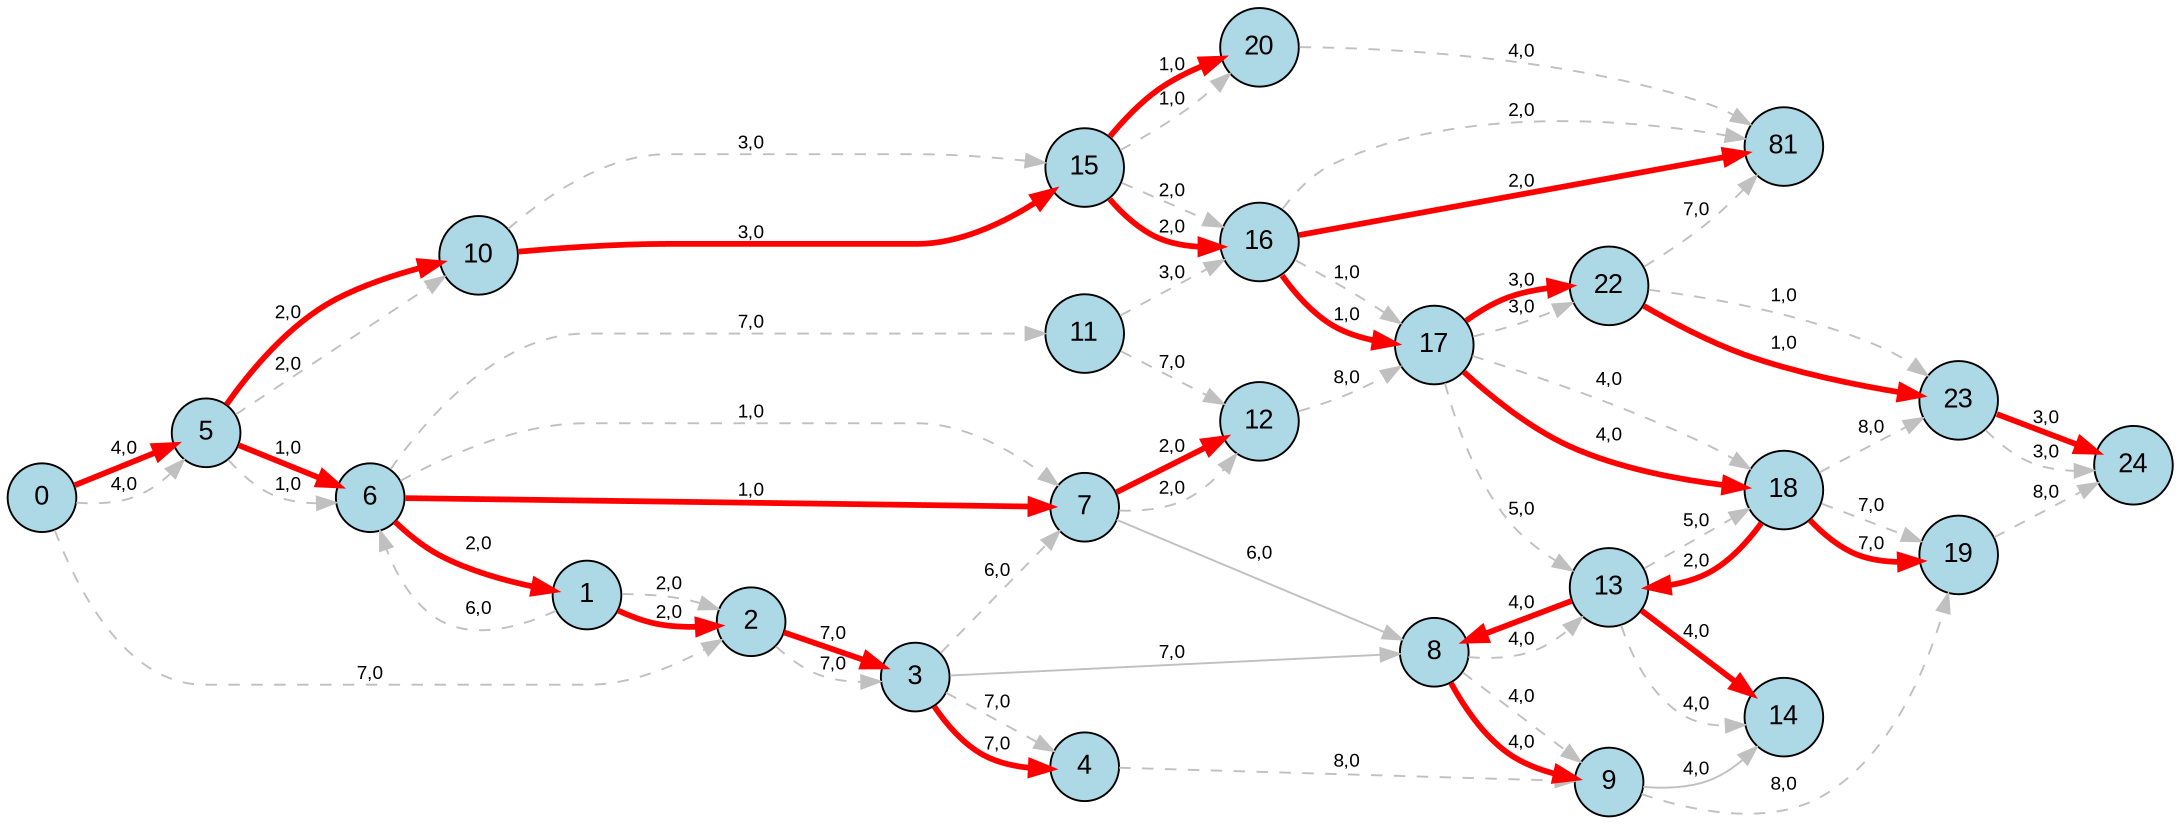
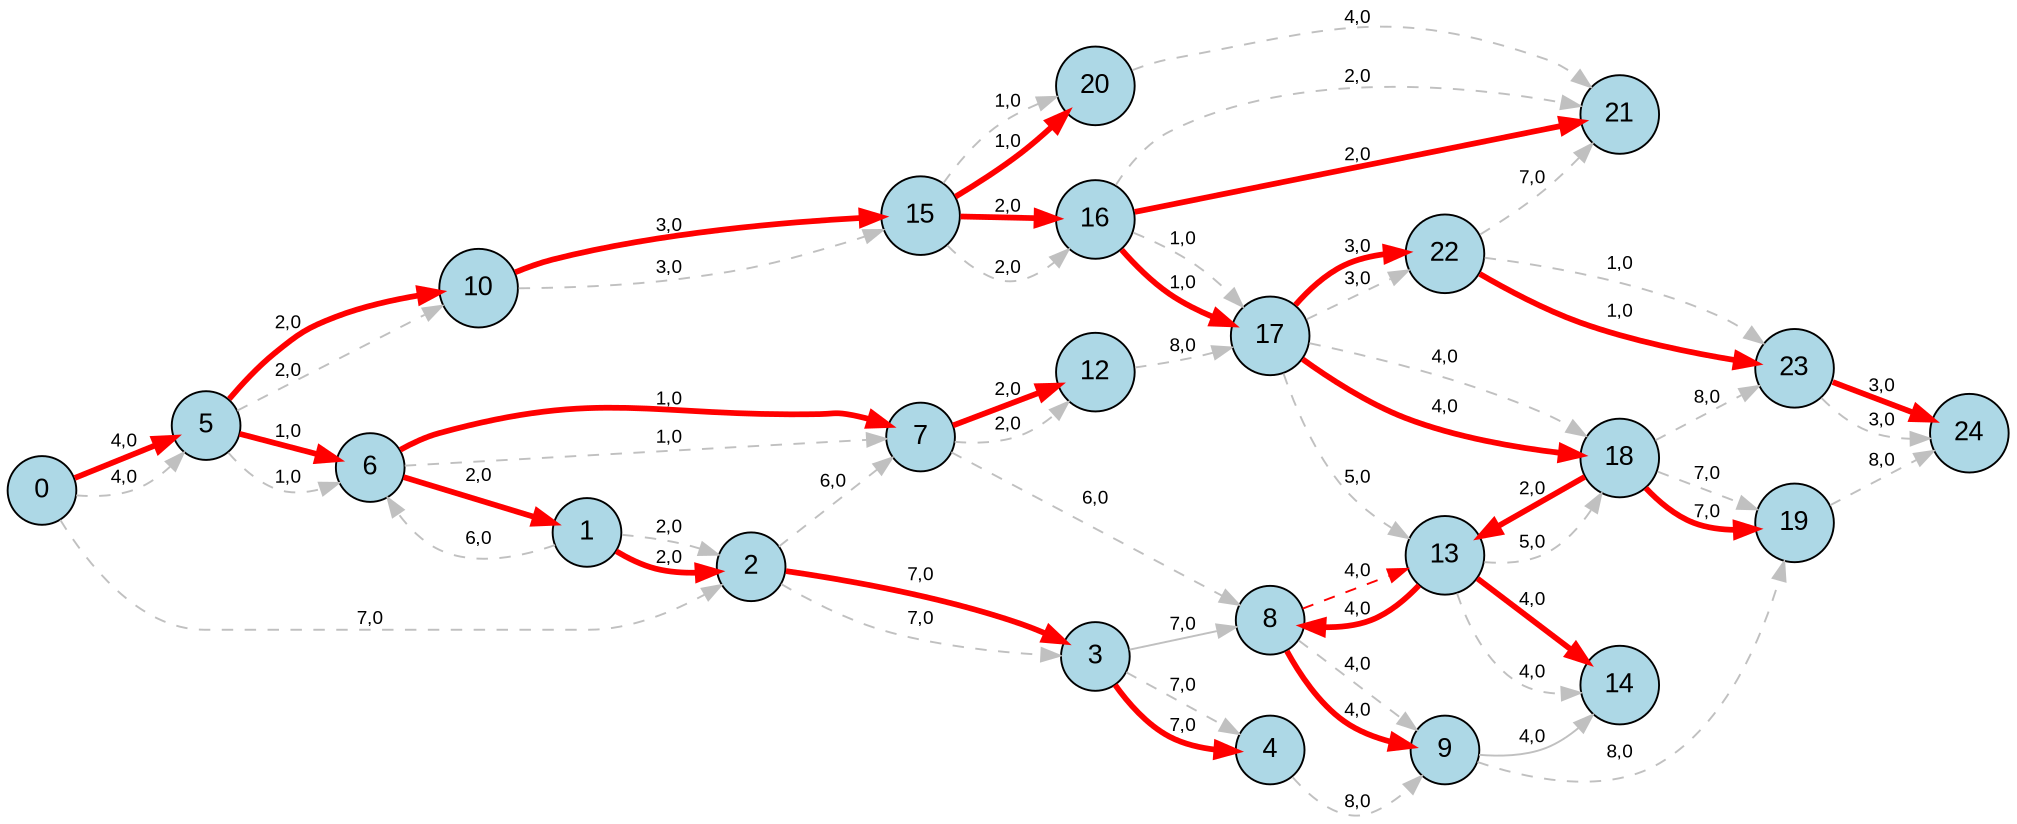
node "81": label "81" -> "21"
node "11": removed
edge "7" -> "8": style solid -> dashed
edge "3" -> "7": now "2" -> "7"
edge "8" -> "13": color gray -> red
